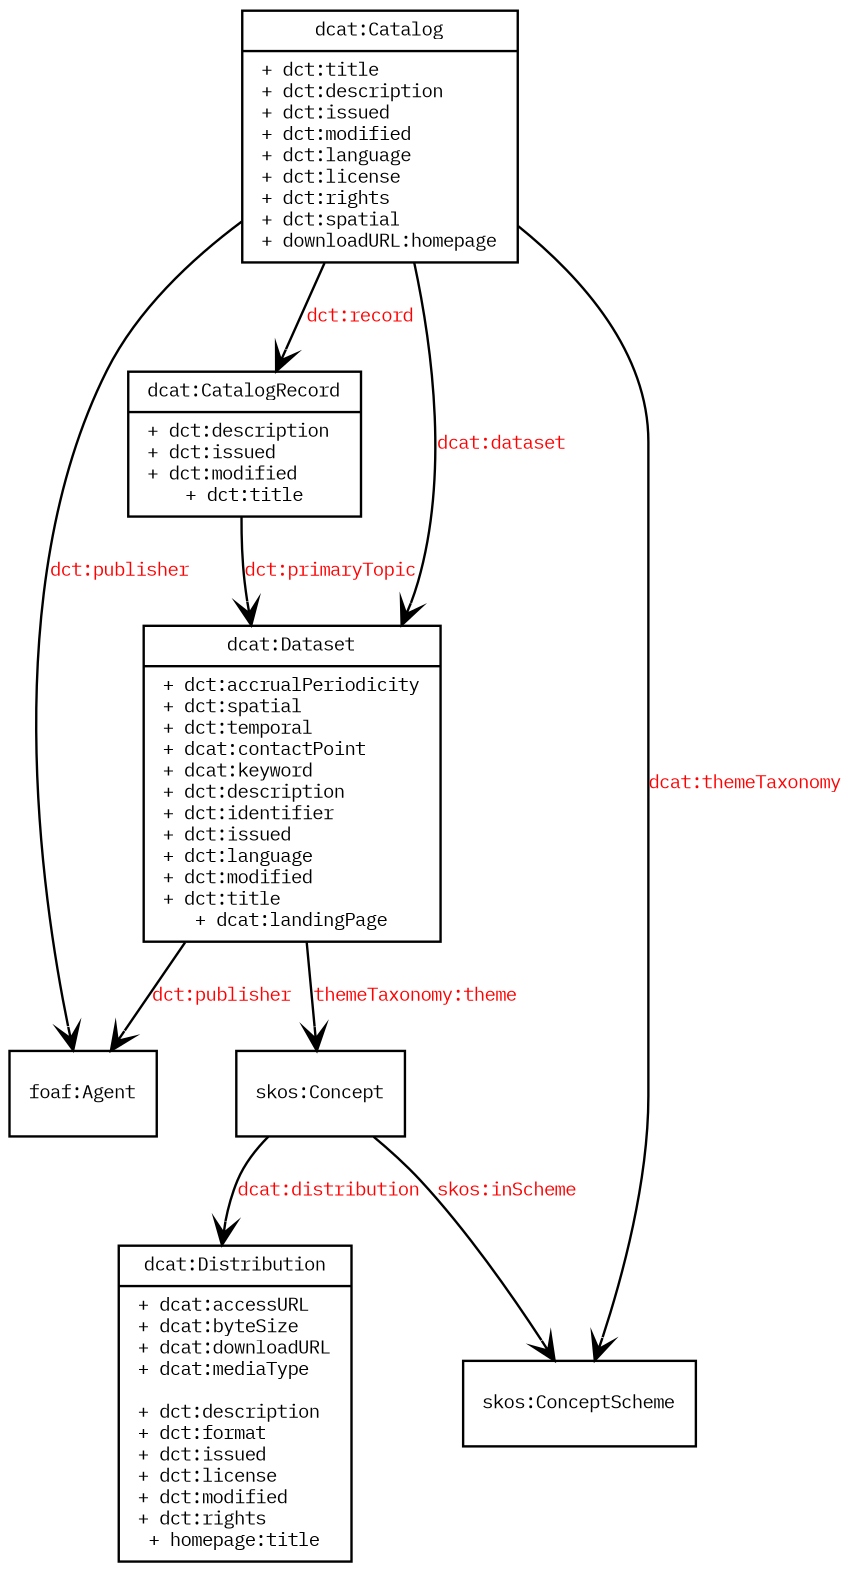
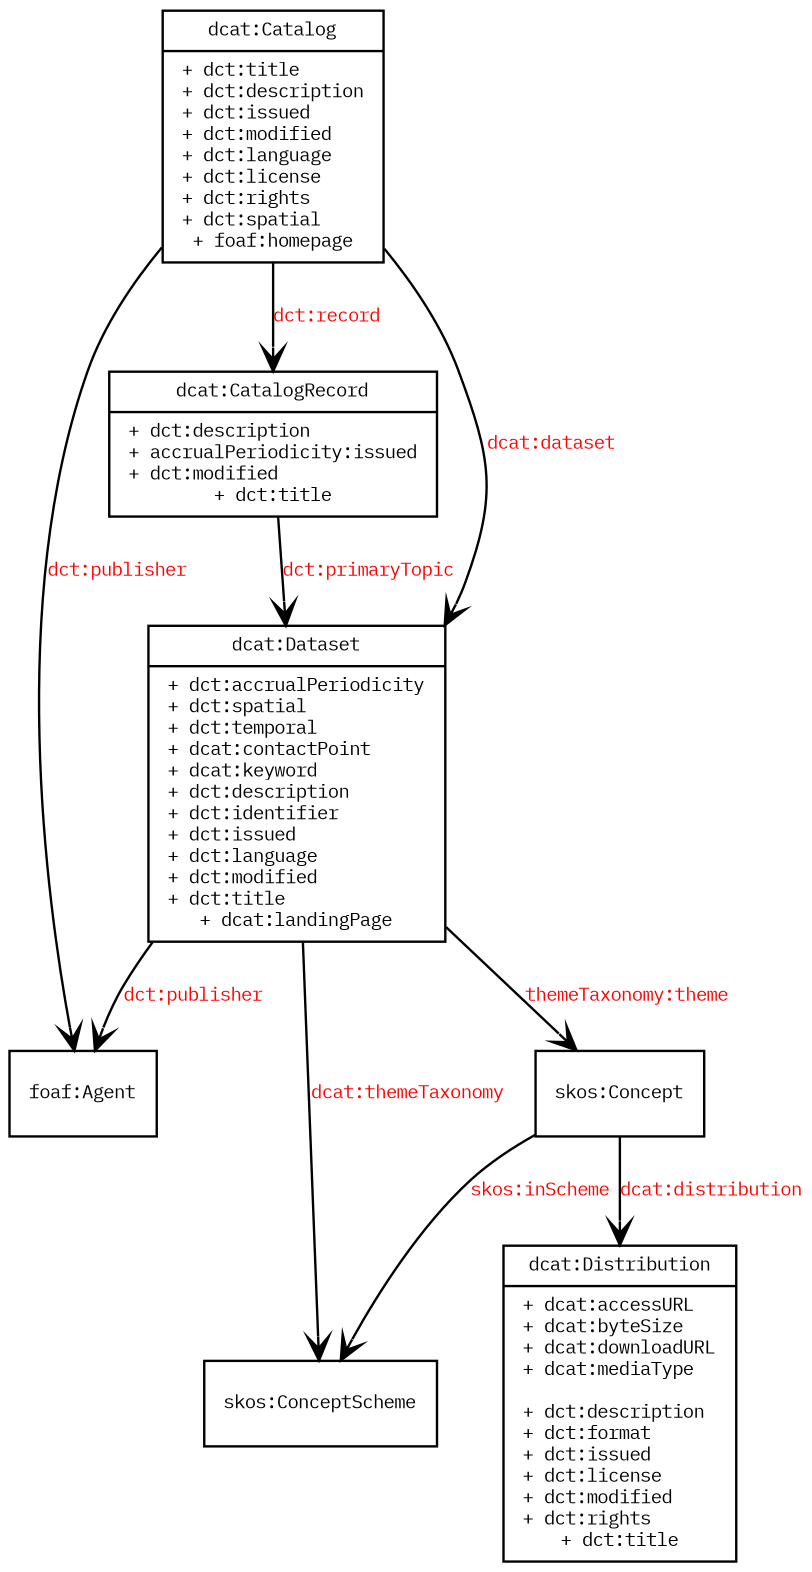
node "dcat:Catalog": text "+ downloadURL:homepage" -> "+ foaf:homepage"
node "dcat:CatalogRecord": text "+ dct:issued" -> "+ accrualPeriodicity:issued"
edge "dcat:Catalog" -> "skos:ConceptScheme": now "dcat:Dataset" -> "skos:ConceptScheme"
node "dcat:Distribution": text "+ homepage:title" -> "+ dct:title"
